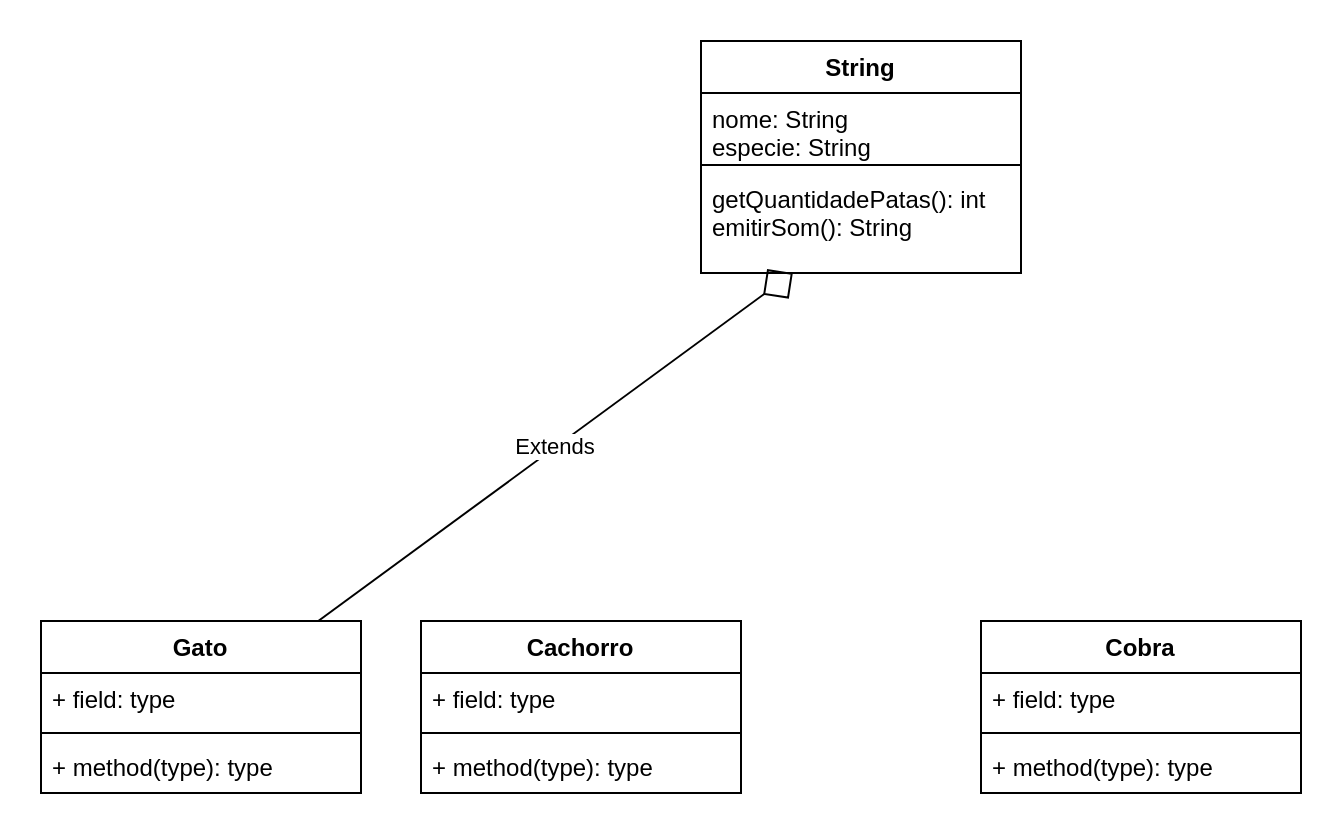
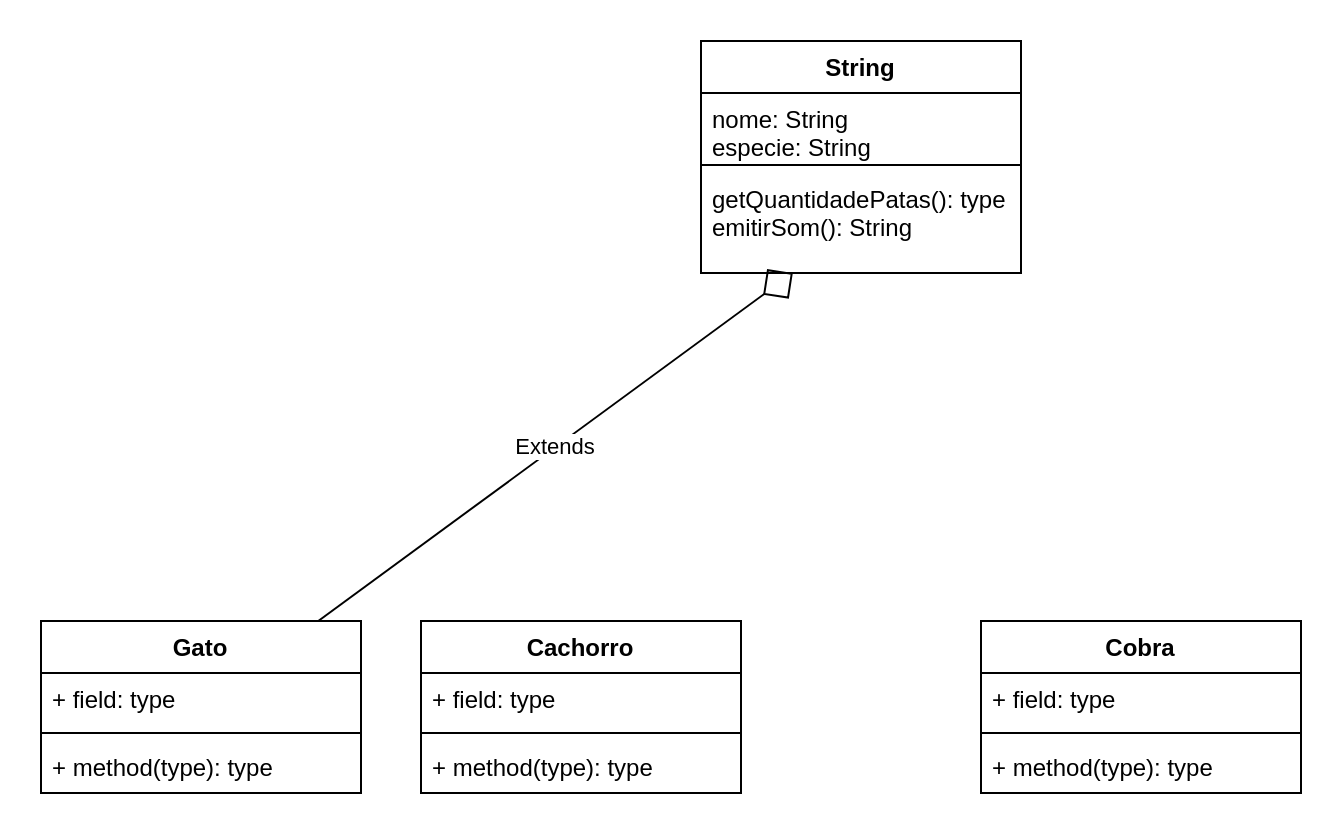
node "getQuantidadePatas(): int emitirSom(): String": label "getQuantidadePatas(): int emitirSom(): String" -> "getQuantidadePatas(): type emitirSom(): String"
